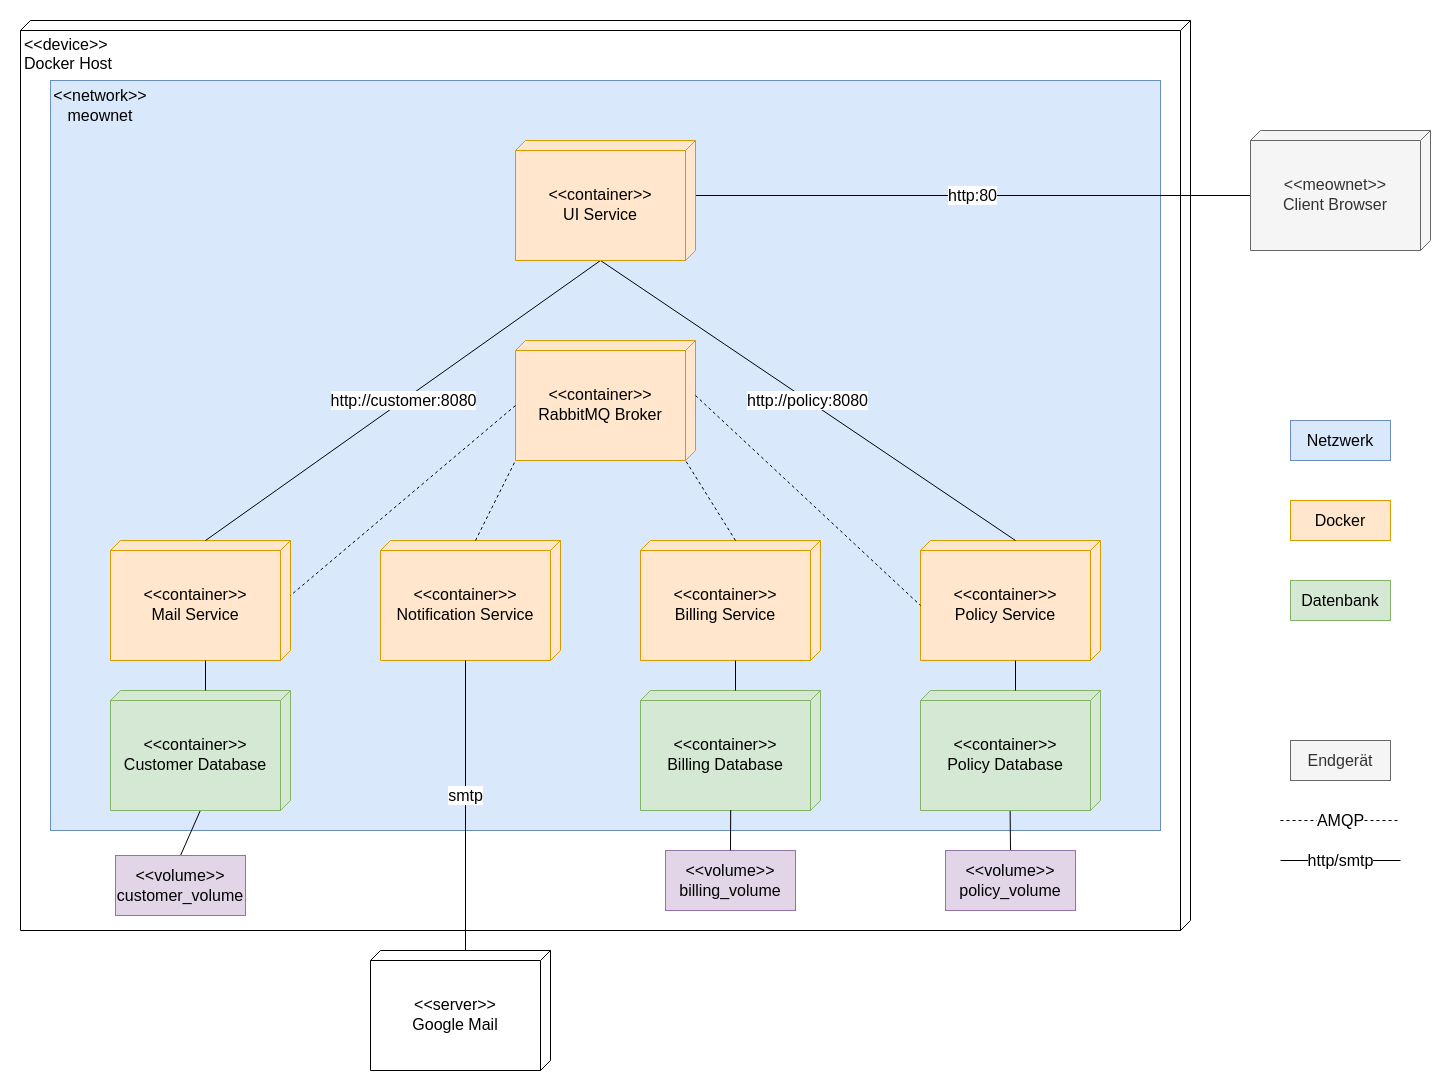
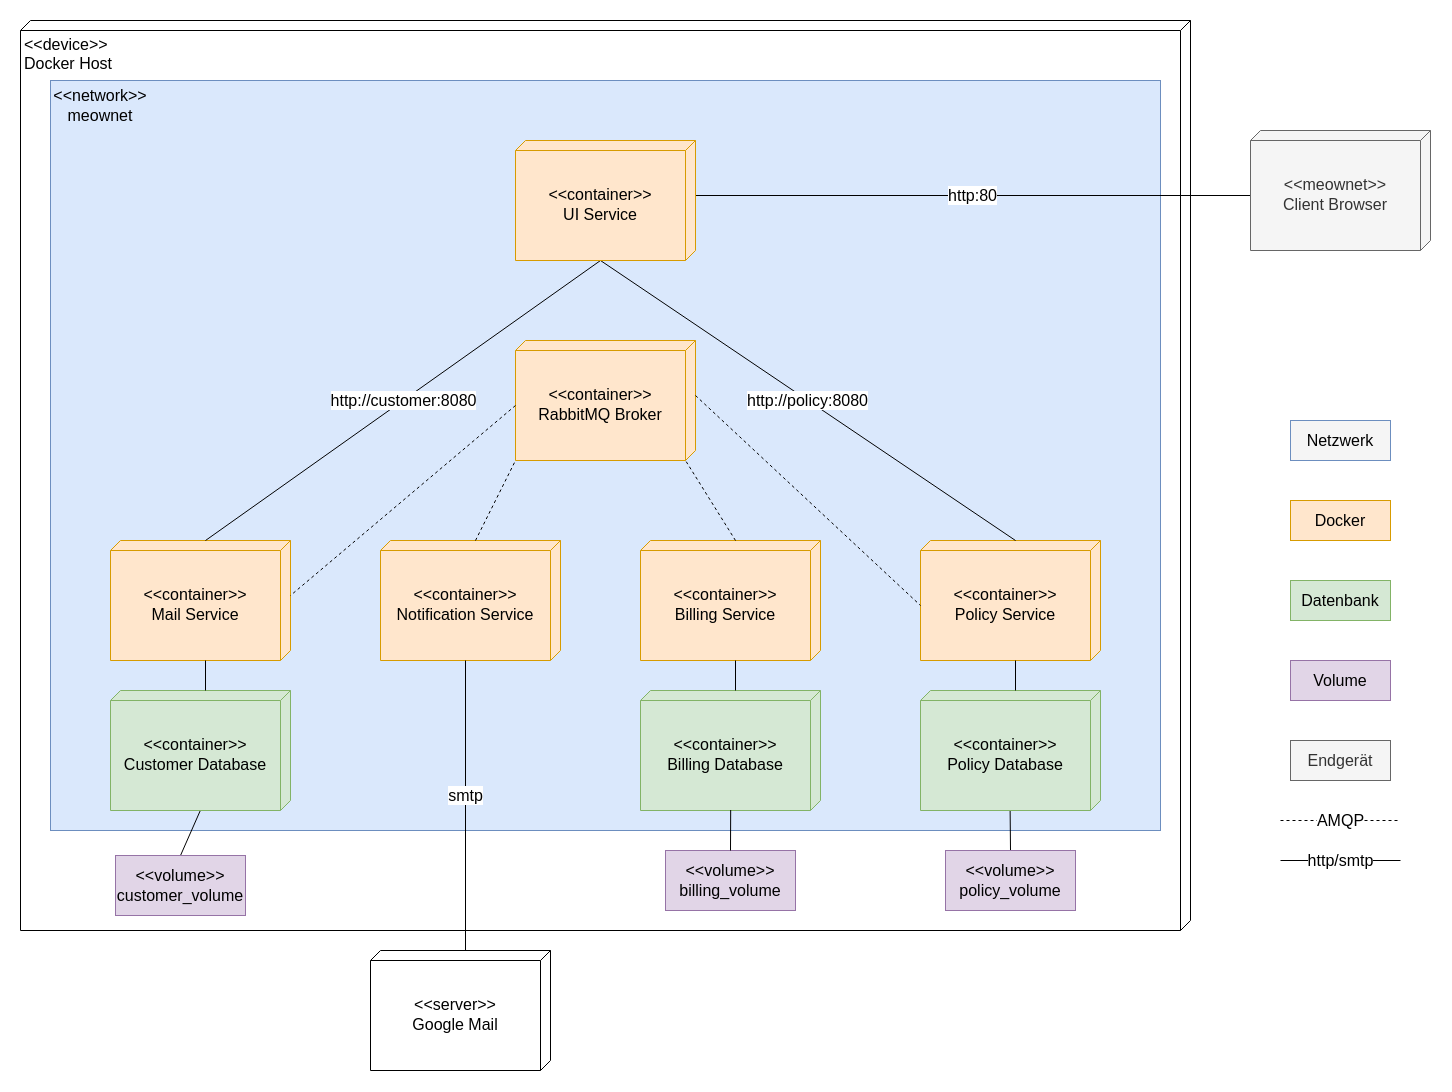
node "Netzwerk": fillcolor #dae8fc -> #f5f5f5
node "Volume": added
